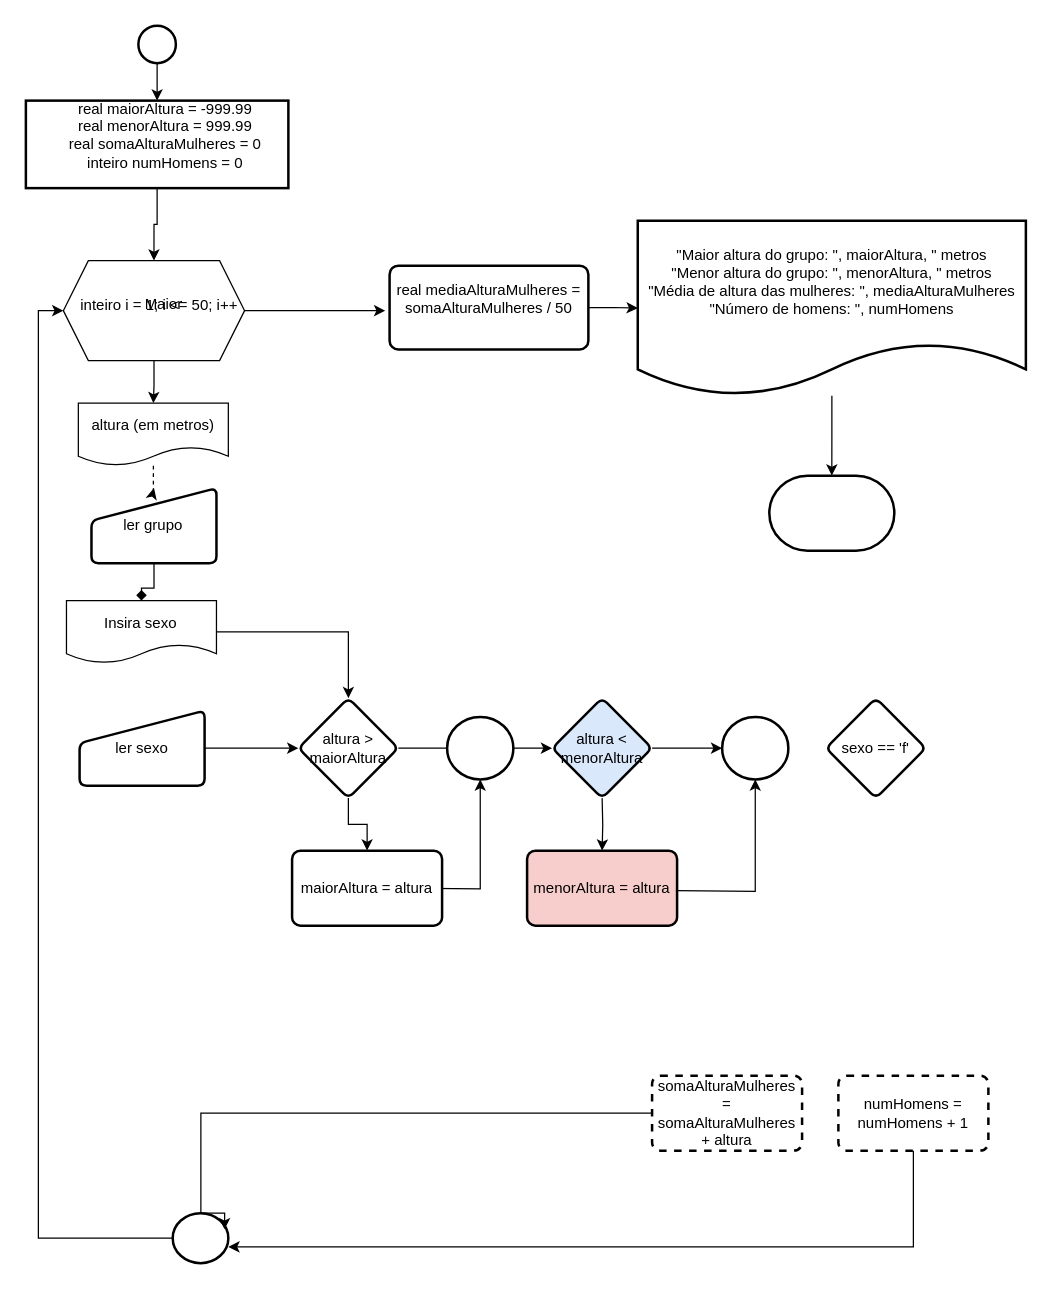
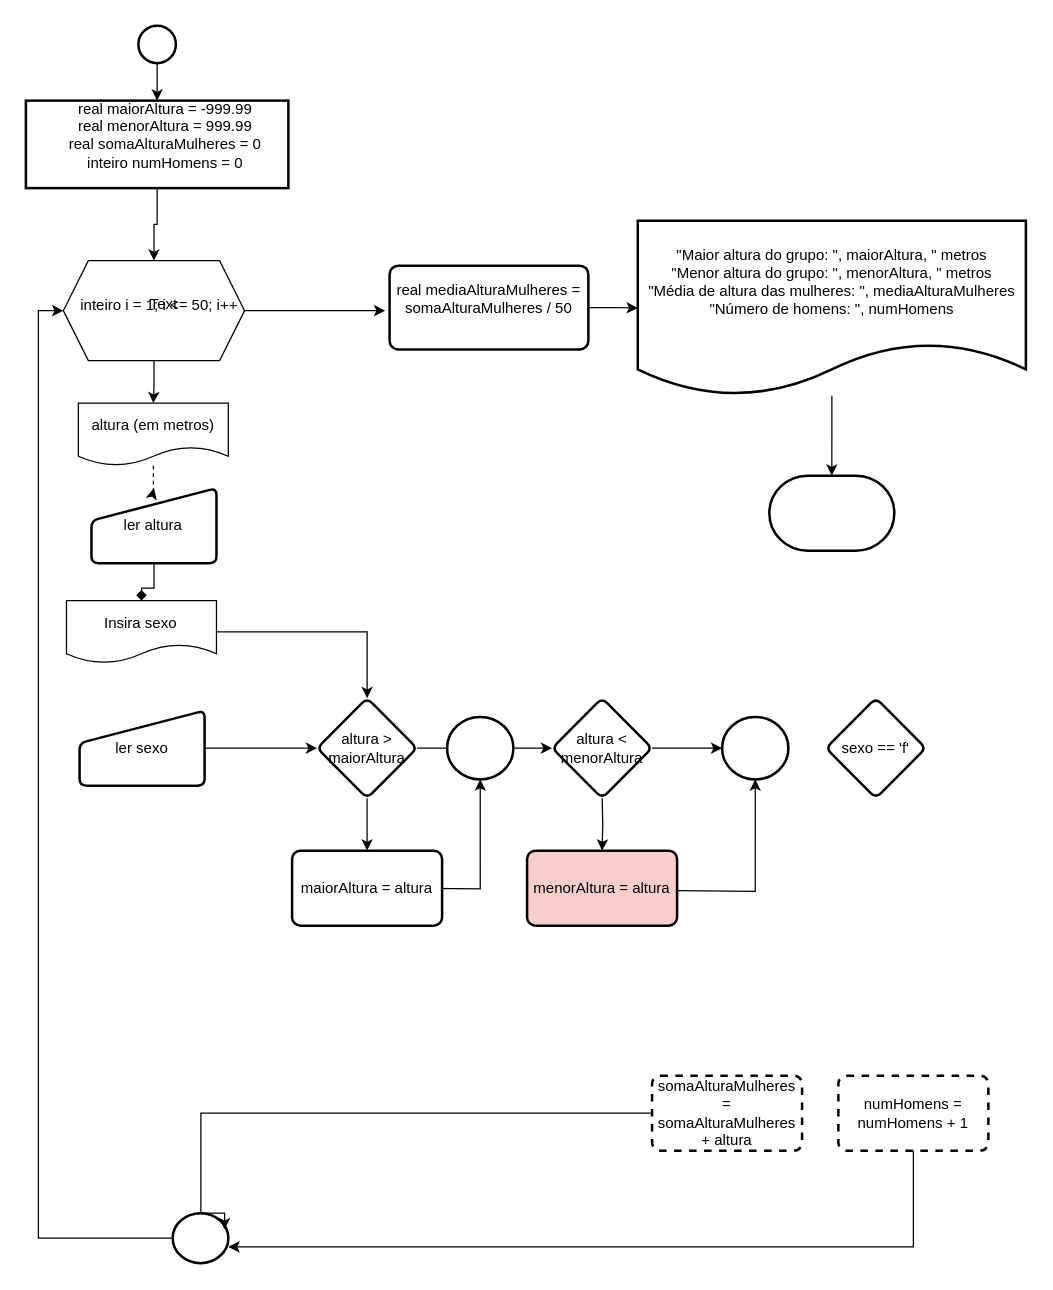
node "Maior": label "Maior" -> "Text"
node "ler grupo": label "ler grupo" -> "ler altura"
node "altura > maiorAltura": moved (348, 748) -> (367, 748)
node "altura < menorAltura": fillcolor #dae8fc -> #ffffff
